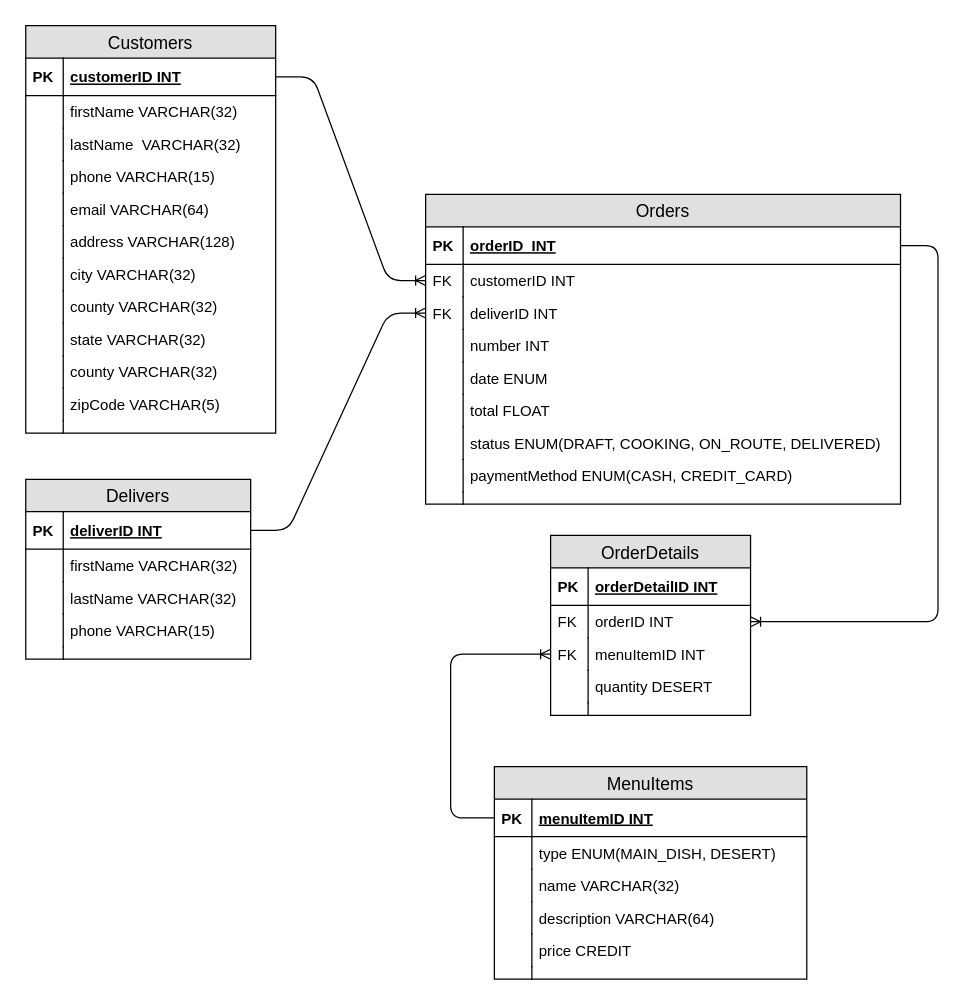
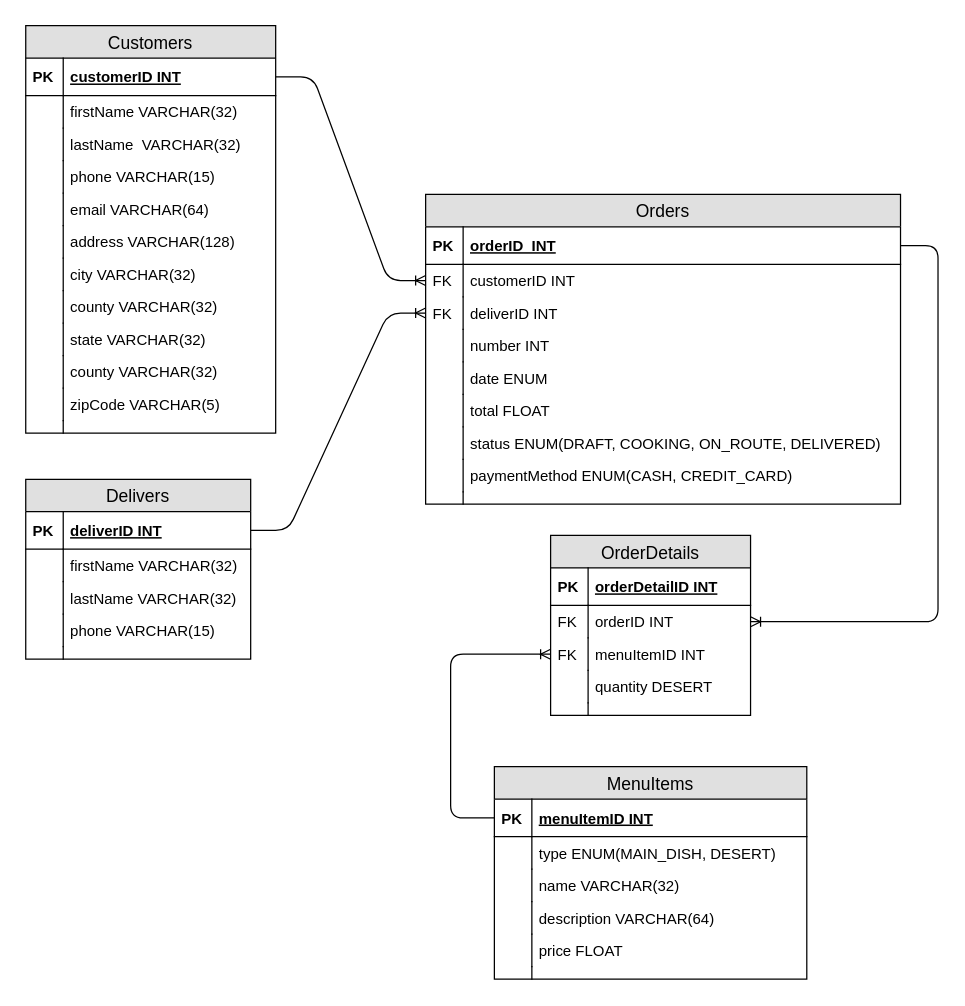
node "price CREDIT": label "price CREDIT" -> "price FLOAT"
